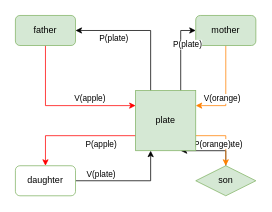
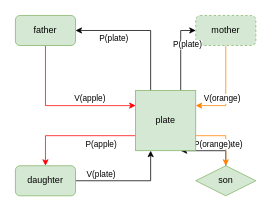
node "mother": style solid -> dashed
node "daughter": fillcolor #ffffff -> #d5e8d4
